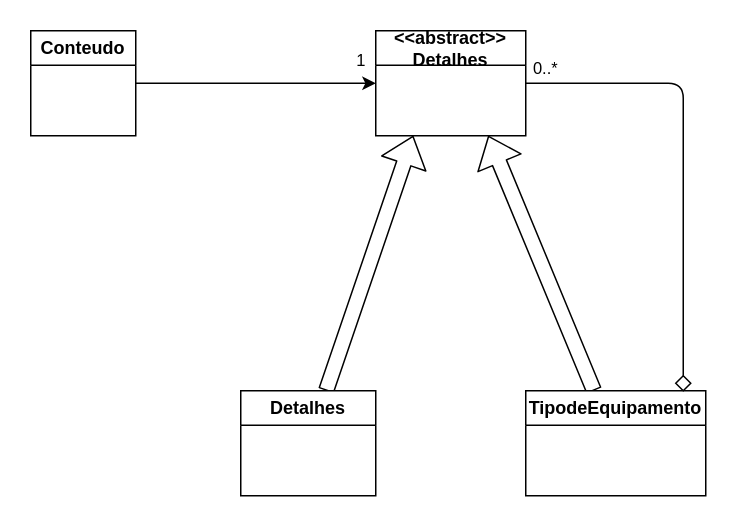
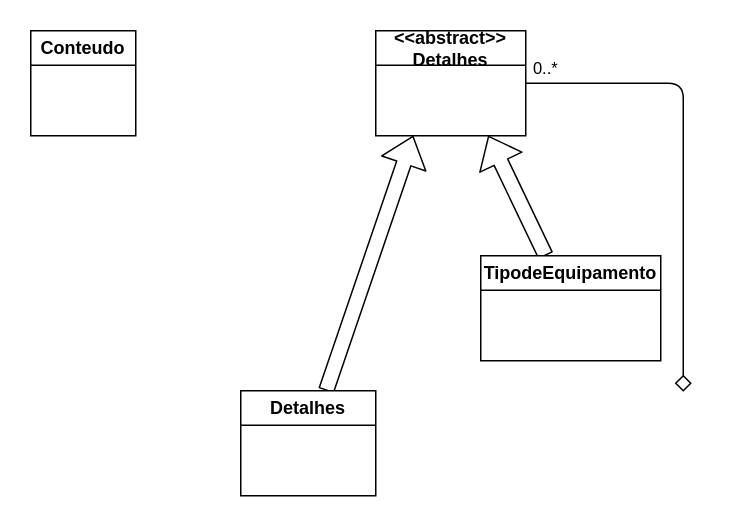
edge "Conteudo" -> "<<abstract>> Detalhes": removed, label "1"
node "TipodeEquipamento": moved (616, 443) -> (571, 308)
